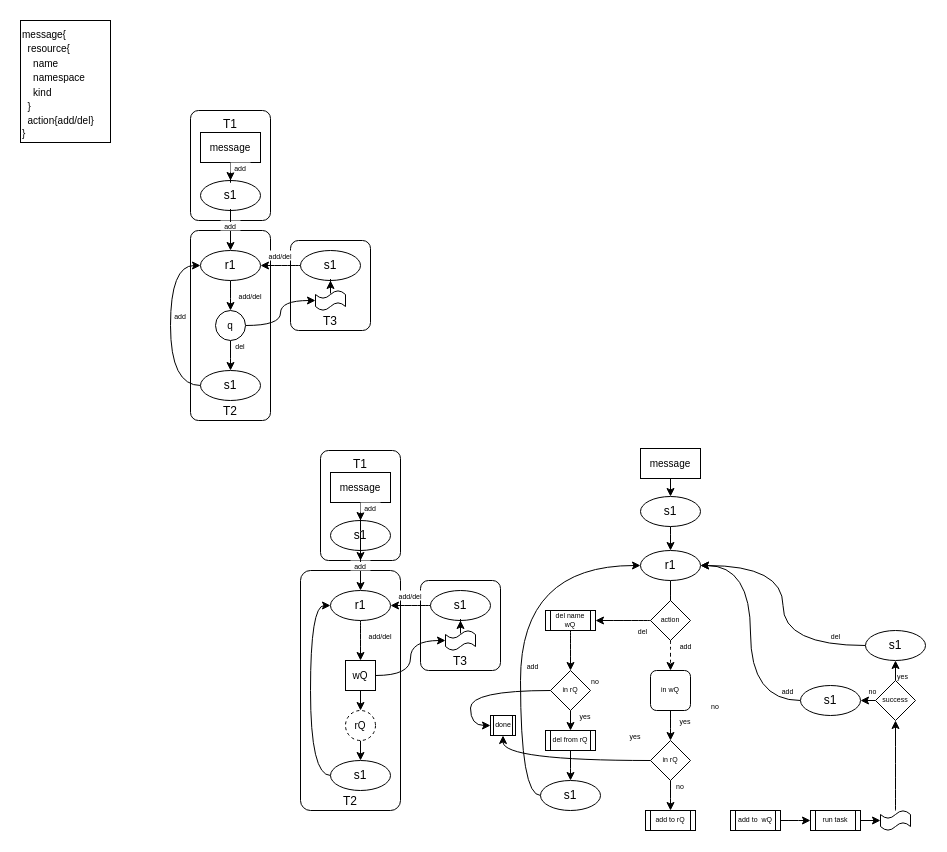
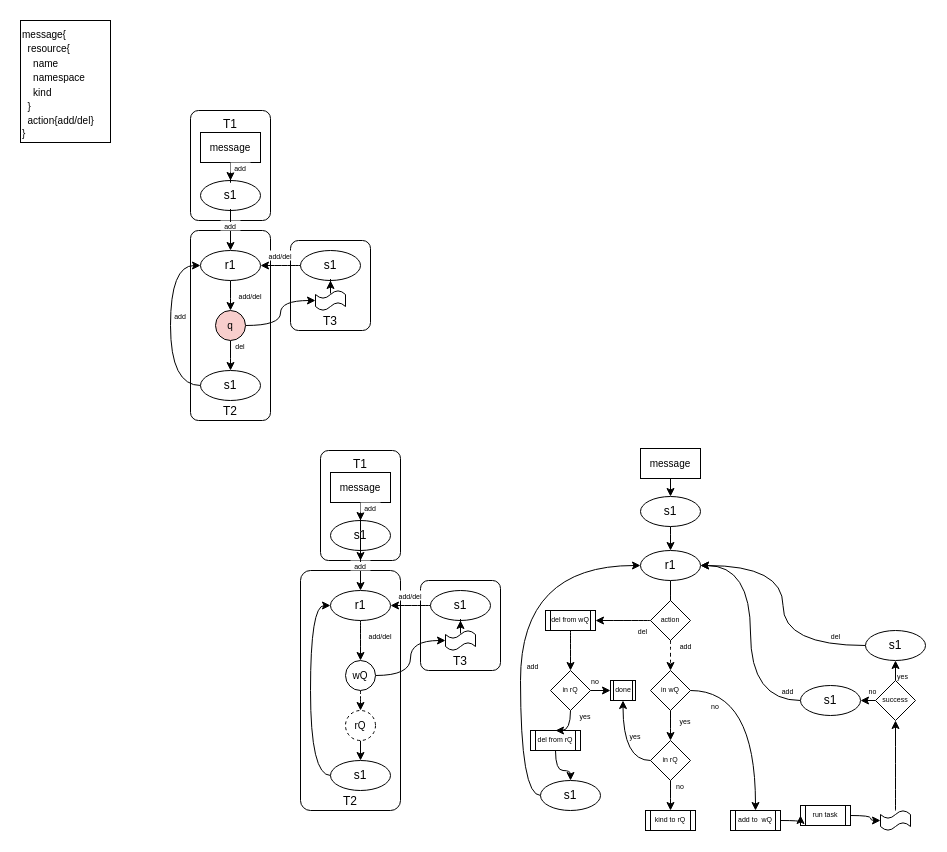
node "q": fillcolor #ffffff -> #f8cecc
node "del name wQ": label "del name wQ" -> "del from wQ"
node "wQ": shape rectangle -> ellipse
node "in wQ": shape rounded rectangle -> diamond
edge "wQ" -> "rQ": style solid -> dashed
node "done": moved (503, 726) -> (623, 691)
edge "in wQ" -> "add to wQ": added
node "del from rQ": moved (571, 741) -> (556, 741)
node "add to rQ": label "add to rQ" -> "kind to rQ"
node "run task": moved (836, 821) -> (826, 816)
